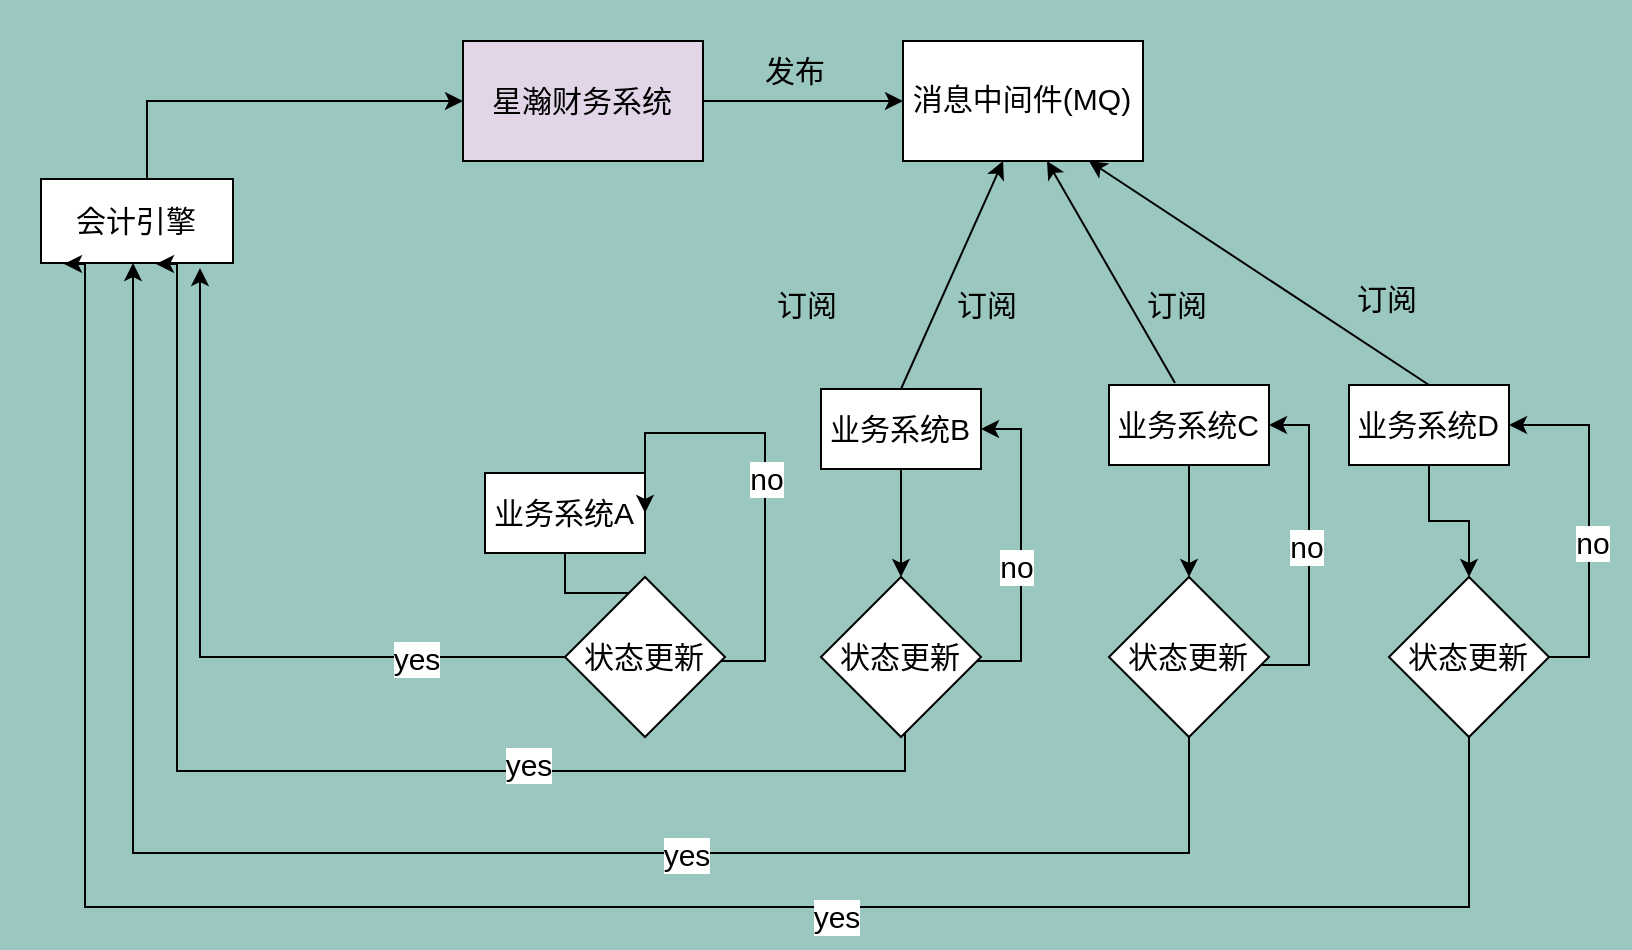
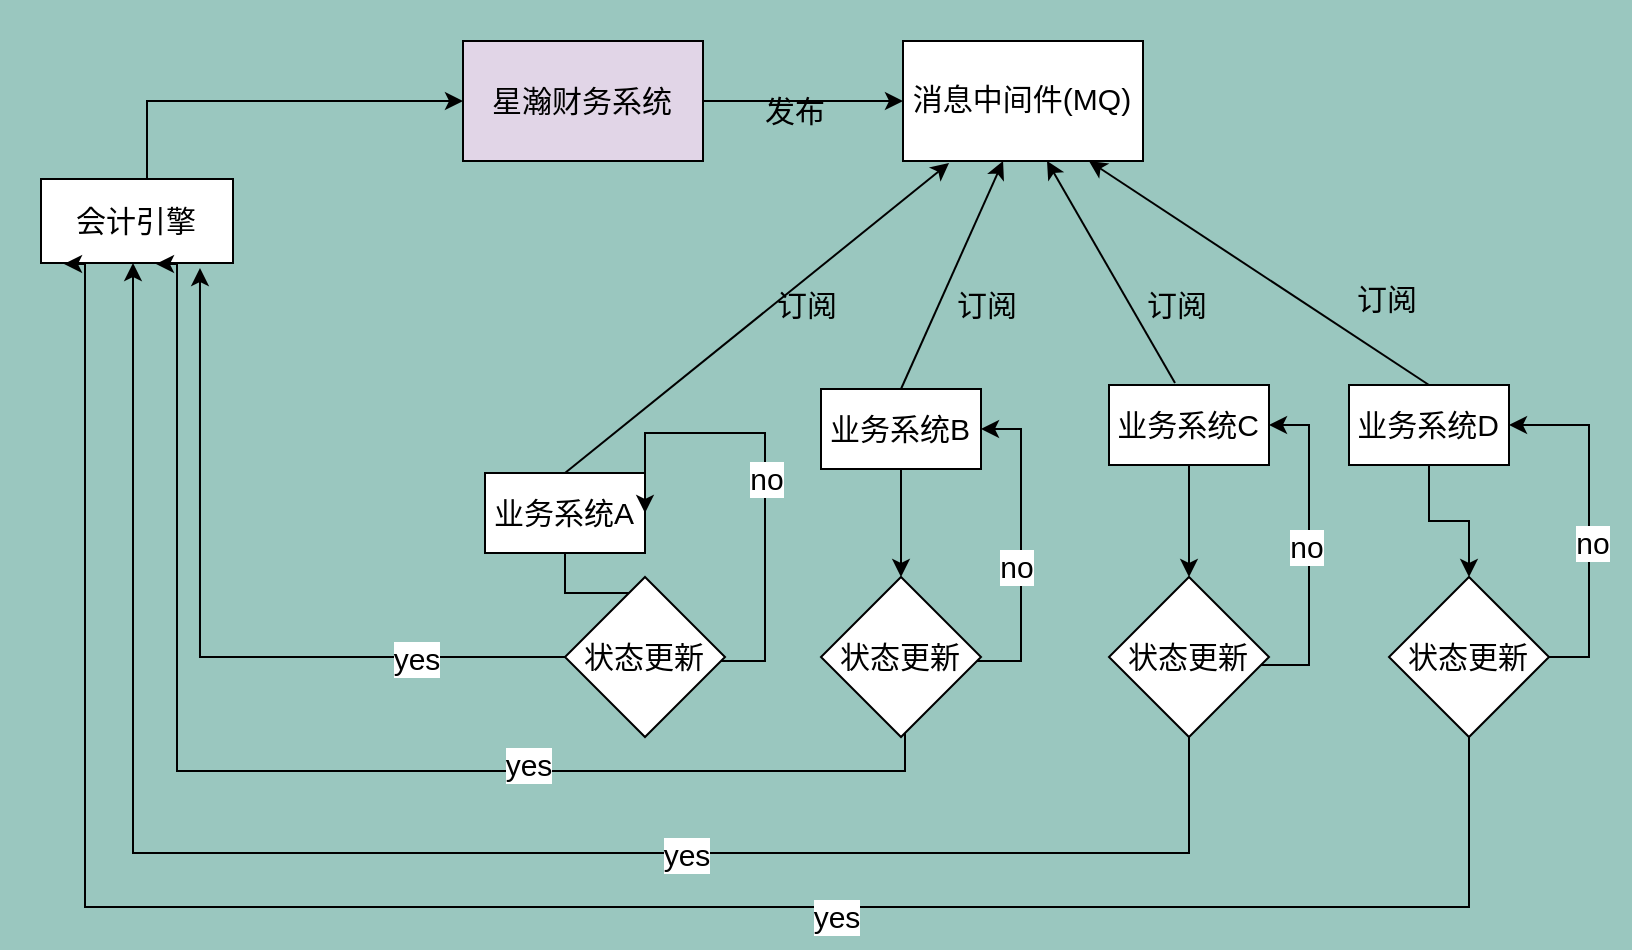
node "发布": moved (795, 71) -> (795, 111)
edge "业务系统A" -> "消息中间件(MQ)": added
